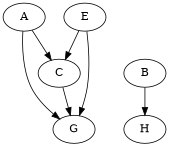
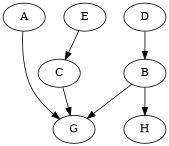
node "D": added
edge "A" -> "C": removed
edge "E" -> "G": now "B" -> "G"
